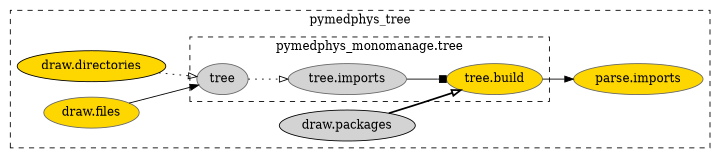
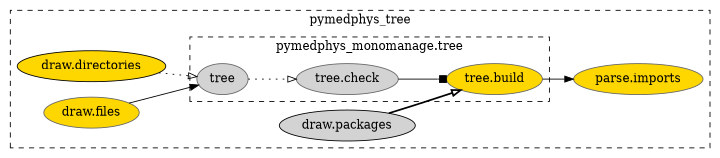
node "tree.imports": label "tree.imports" -> "tree.check"
